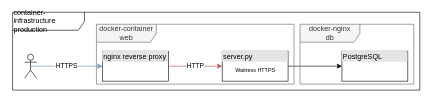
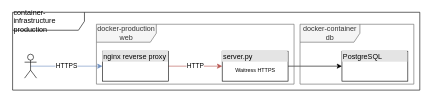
node "docker-container web": label "docker-container web" -> "docker-production web"
node "docker-nginx db": label "docker-nginx db" -> "docker-container db"
